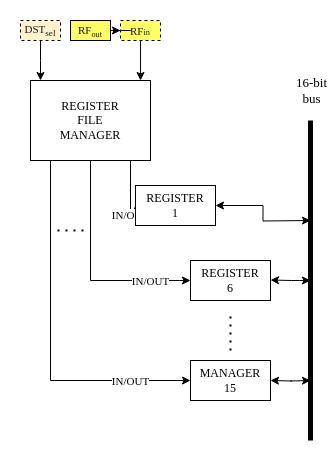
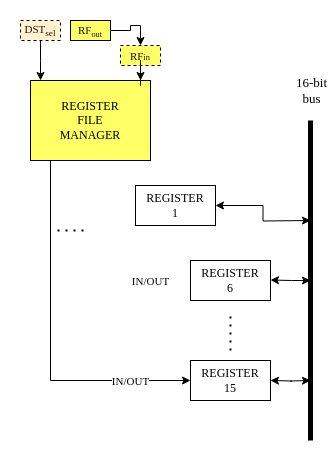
node "RFin": moved (141, 31) -> (141, 56)
node "REGISTER FILE MANAGER": fillcolor #ffffff -> #ffff66
edge "REGISTER FILE MANAGER" -> "REGISTER 1": removed, label "IN/OUT"
edge "REGISTER FILE MANAGER" -> "REGISTER 6": removed
node "MANAGER 15": label "MANAGER 15" -> "REGISTER 15"
